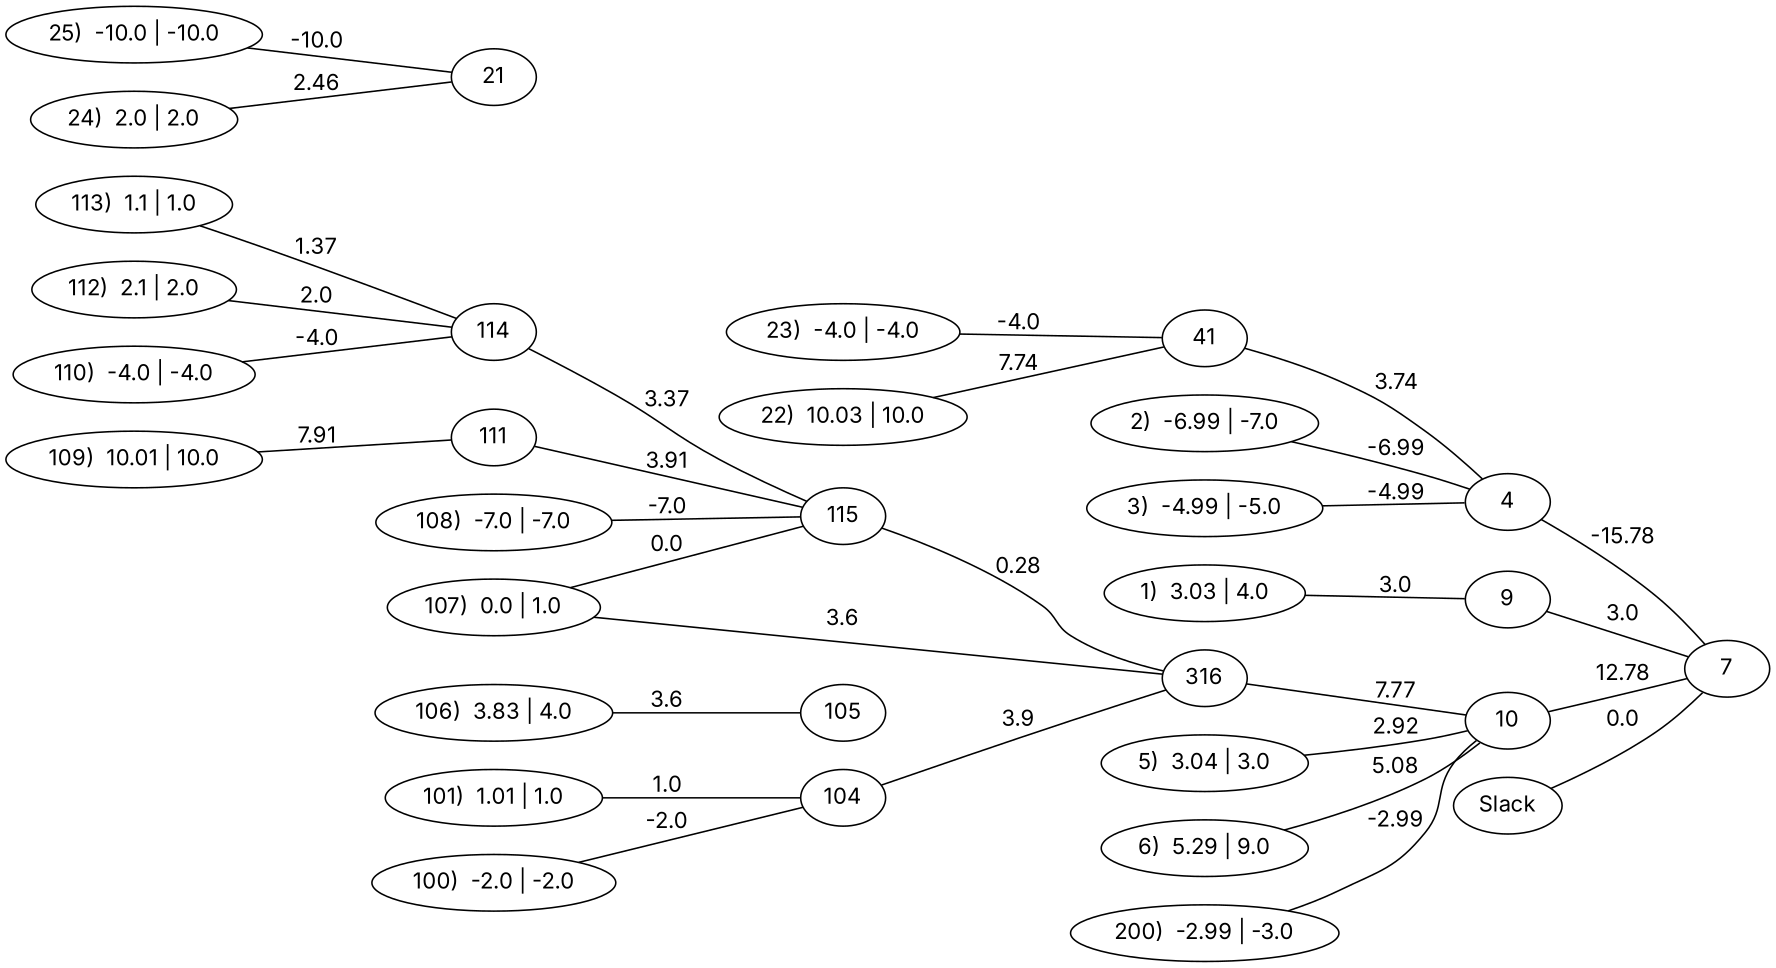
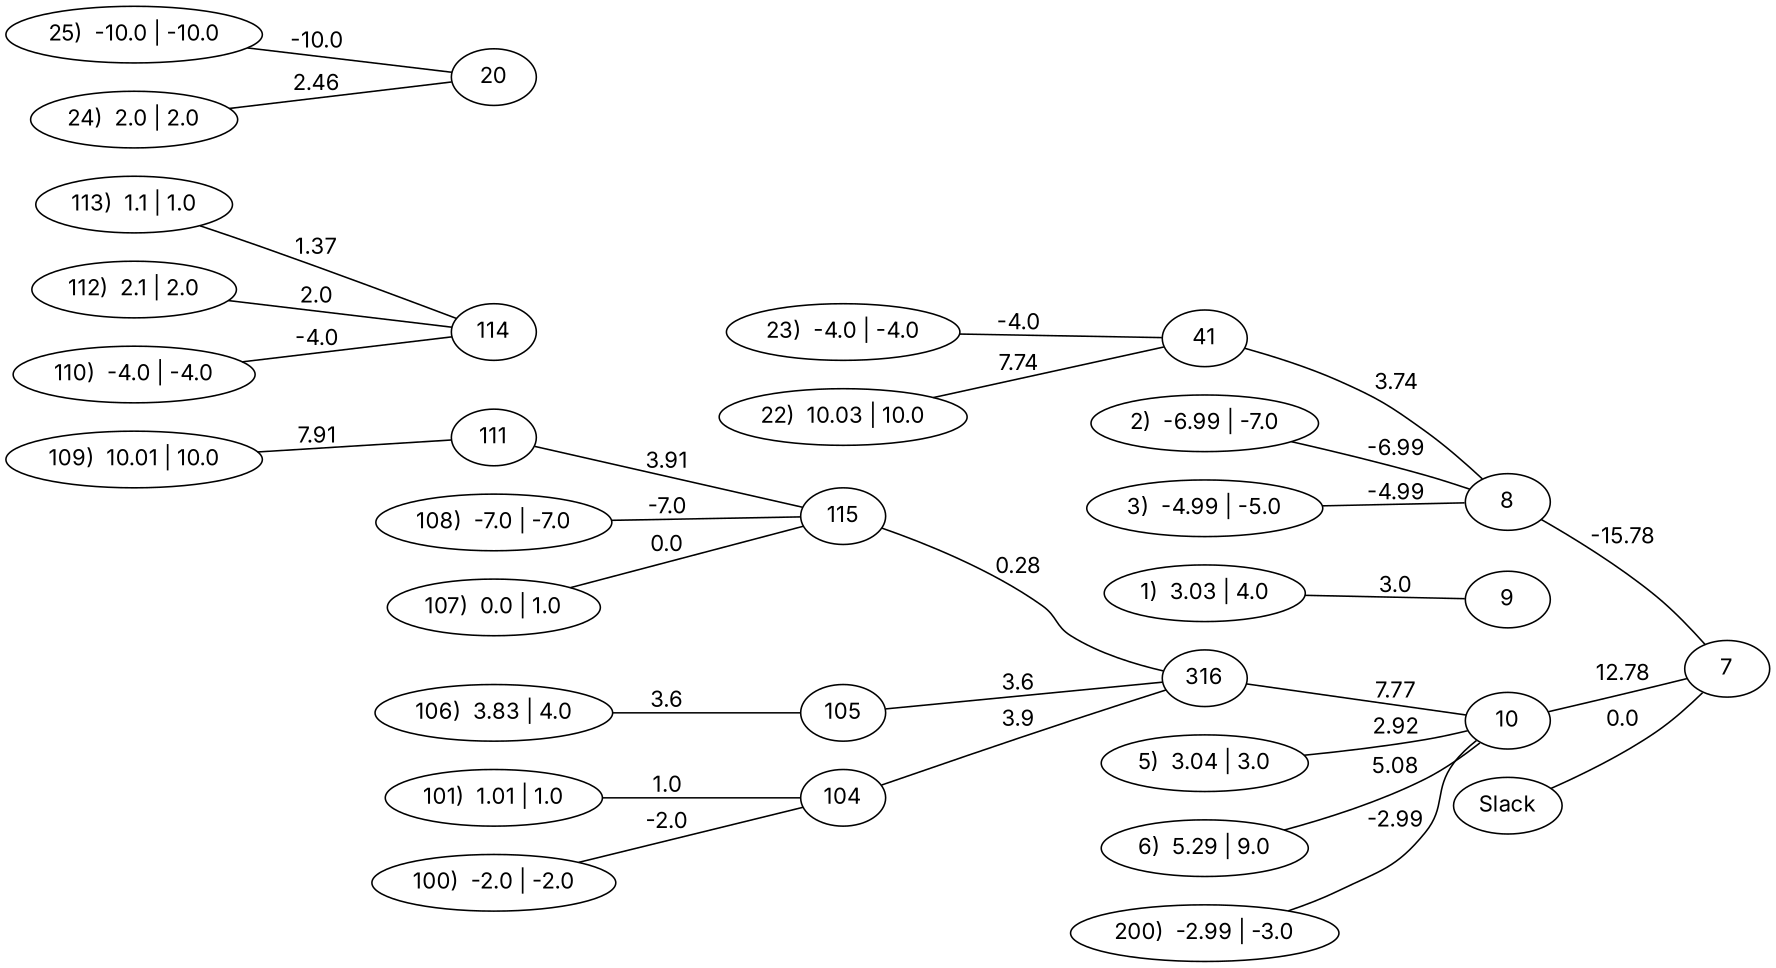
node "21": label "21" -> "20"
edge "114" -- "115": removed, label "3.37"
node "4": label "4" -> "8"
edge "9" -- "7": removed, label "3.0"
edge "107)  0.0 | 1.0" -- "316": now "105" -- "316"
